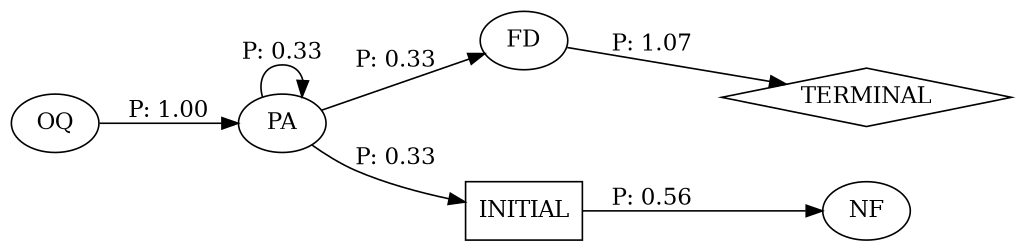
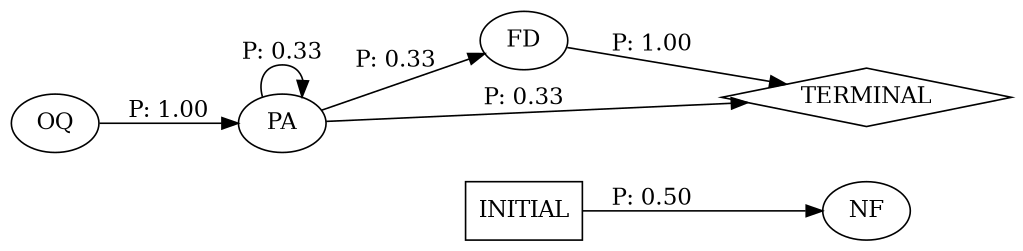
edge "FD" -> "TERMINAL": label "P: 1.07" -> "P: 1.00"
edge "PA" -> "INITIAL": now "PA" -> "TERMINAL"
edge "INITIAL" -> "NF": label "P: 0.56" -> "P: 0.50"
